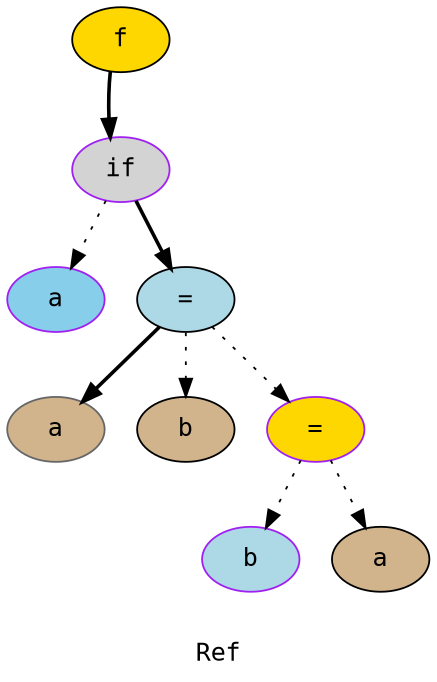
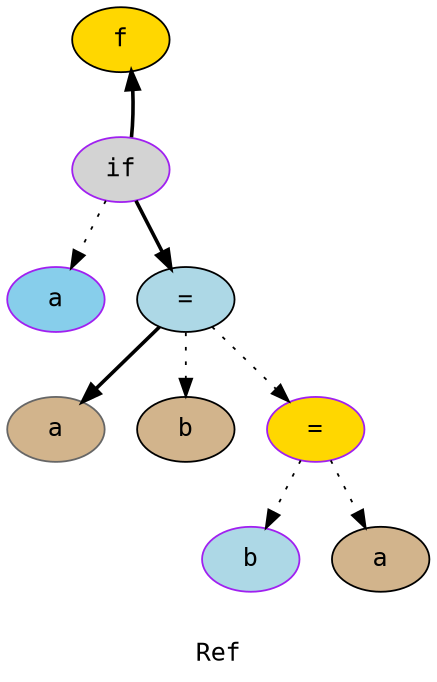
edge "f" -> "if": reversed
